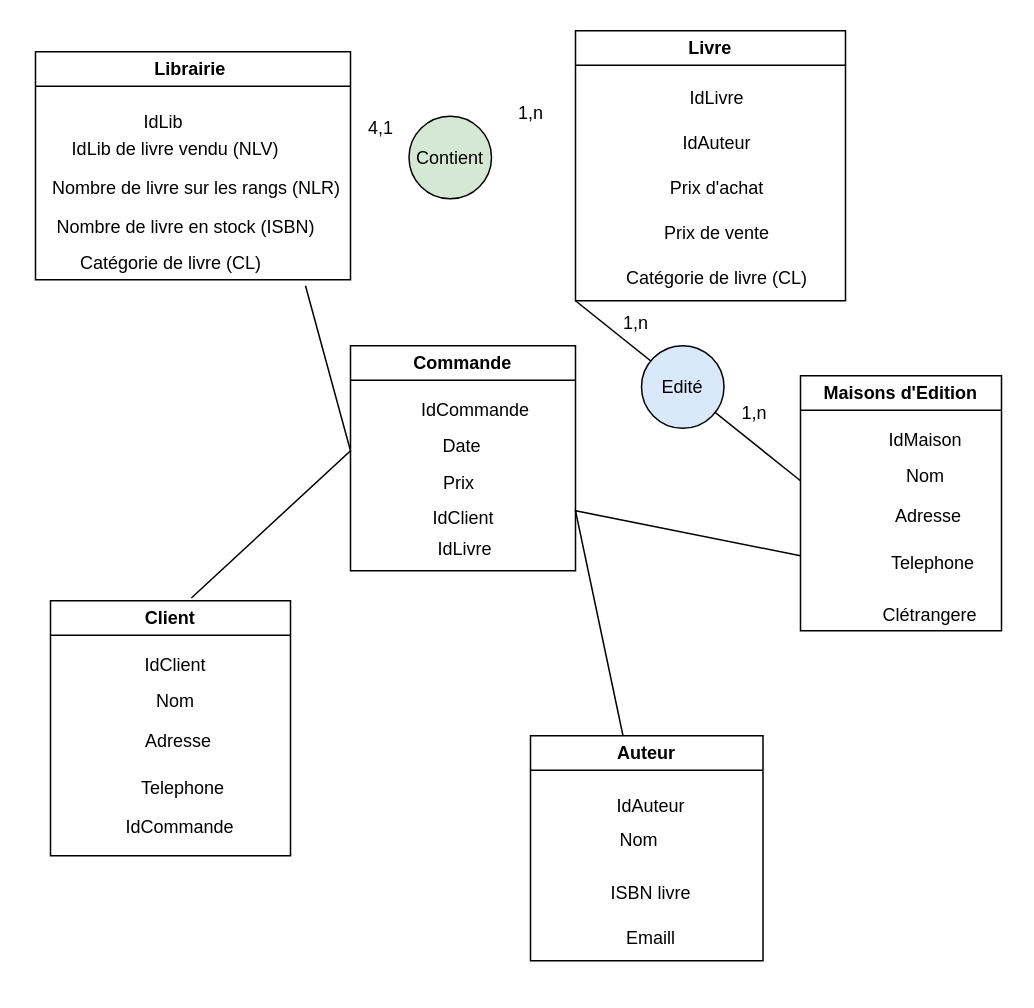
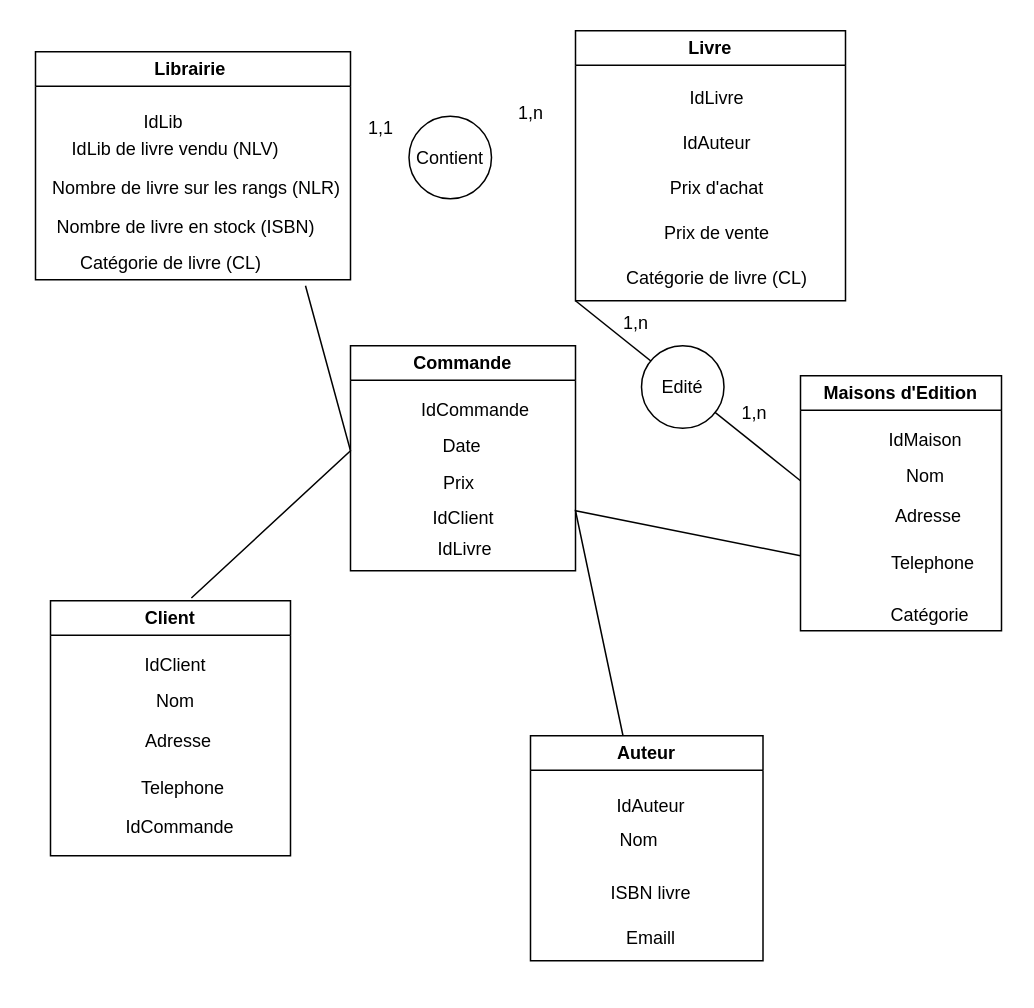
node "4,1": label "4,1" -> "1,1"
node "Contient": fillcolor #d5e8d4 -> #ffffff
node "Edité": fillcolor #dae8fc -> #ffffff
node "Clétrangere": label "Clétrangere" -> "Catégorie"
